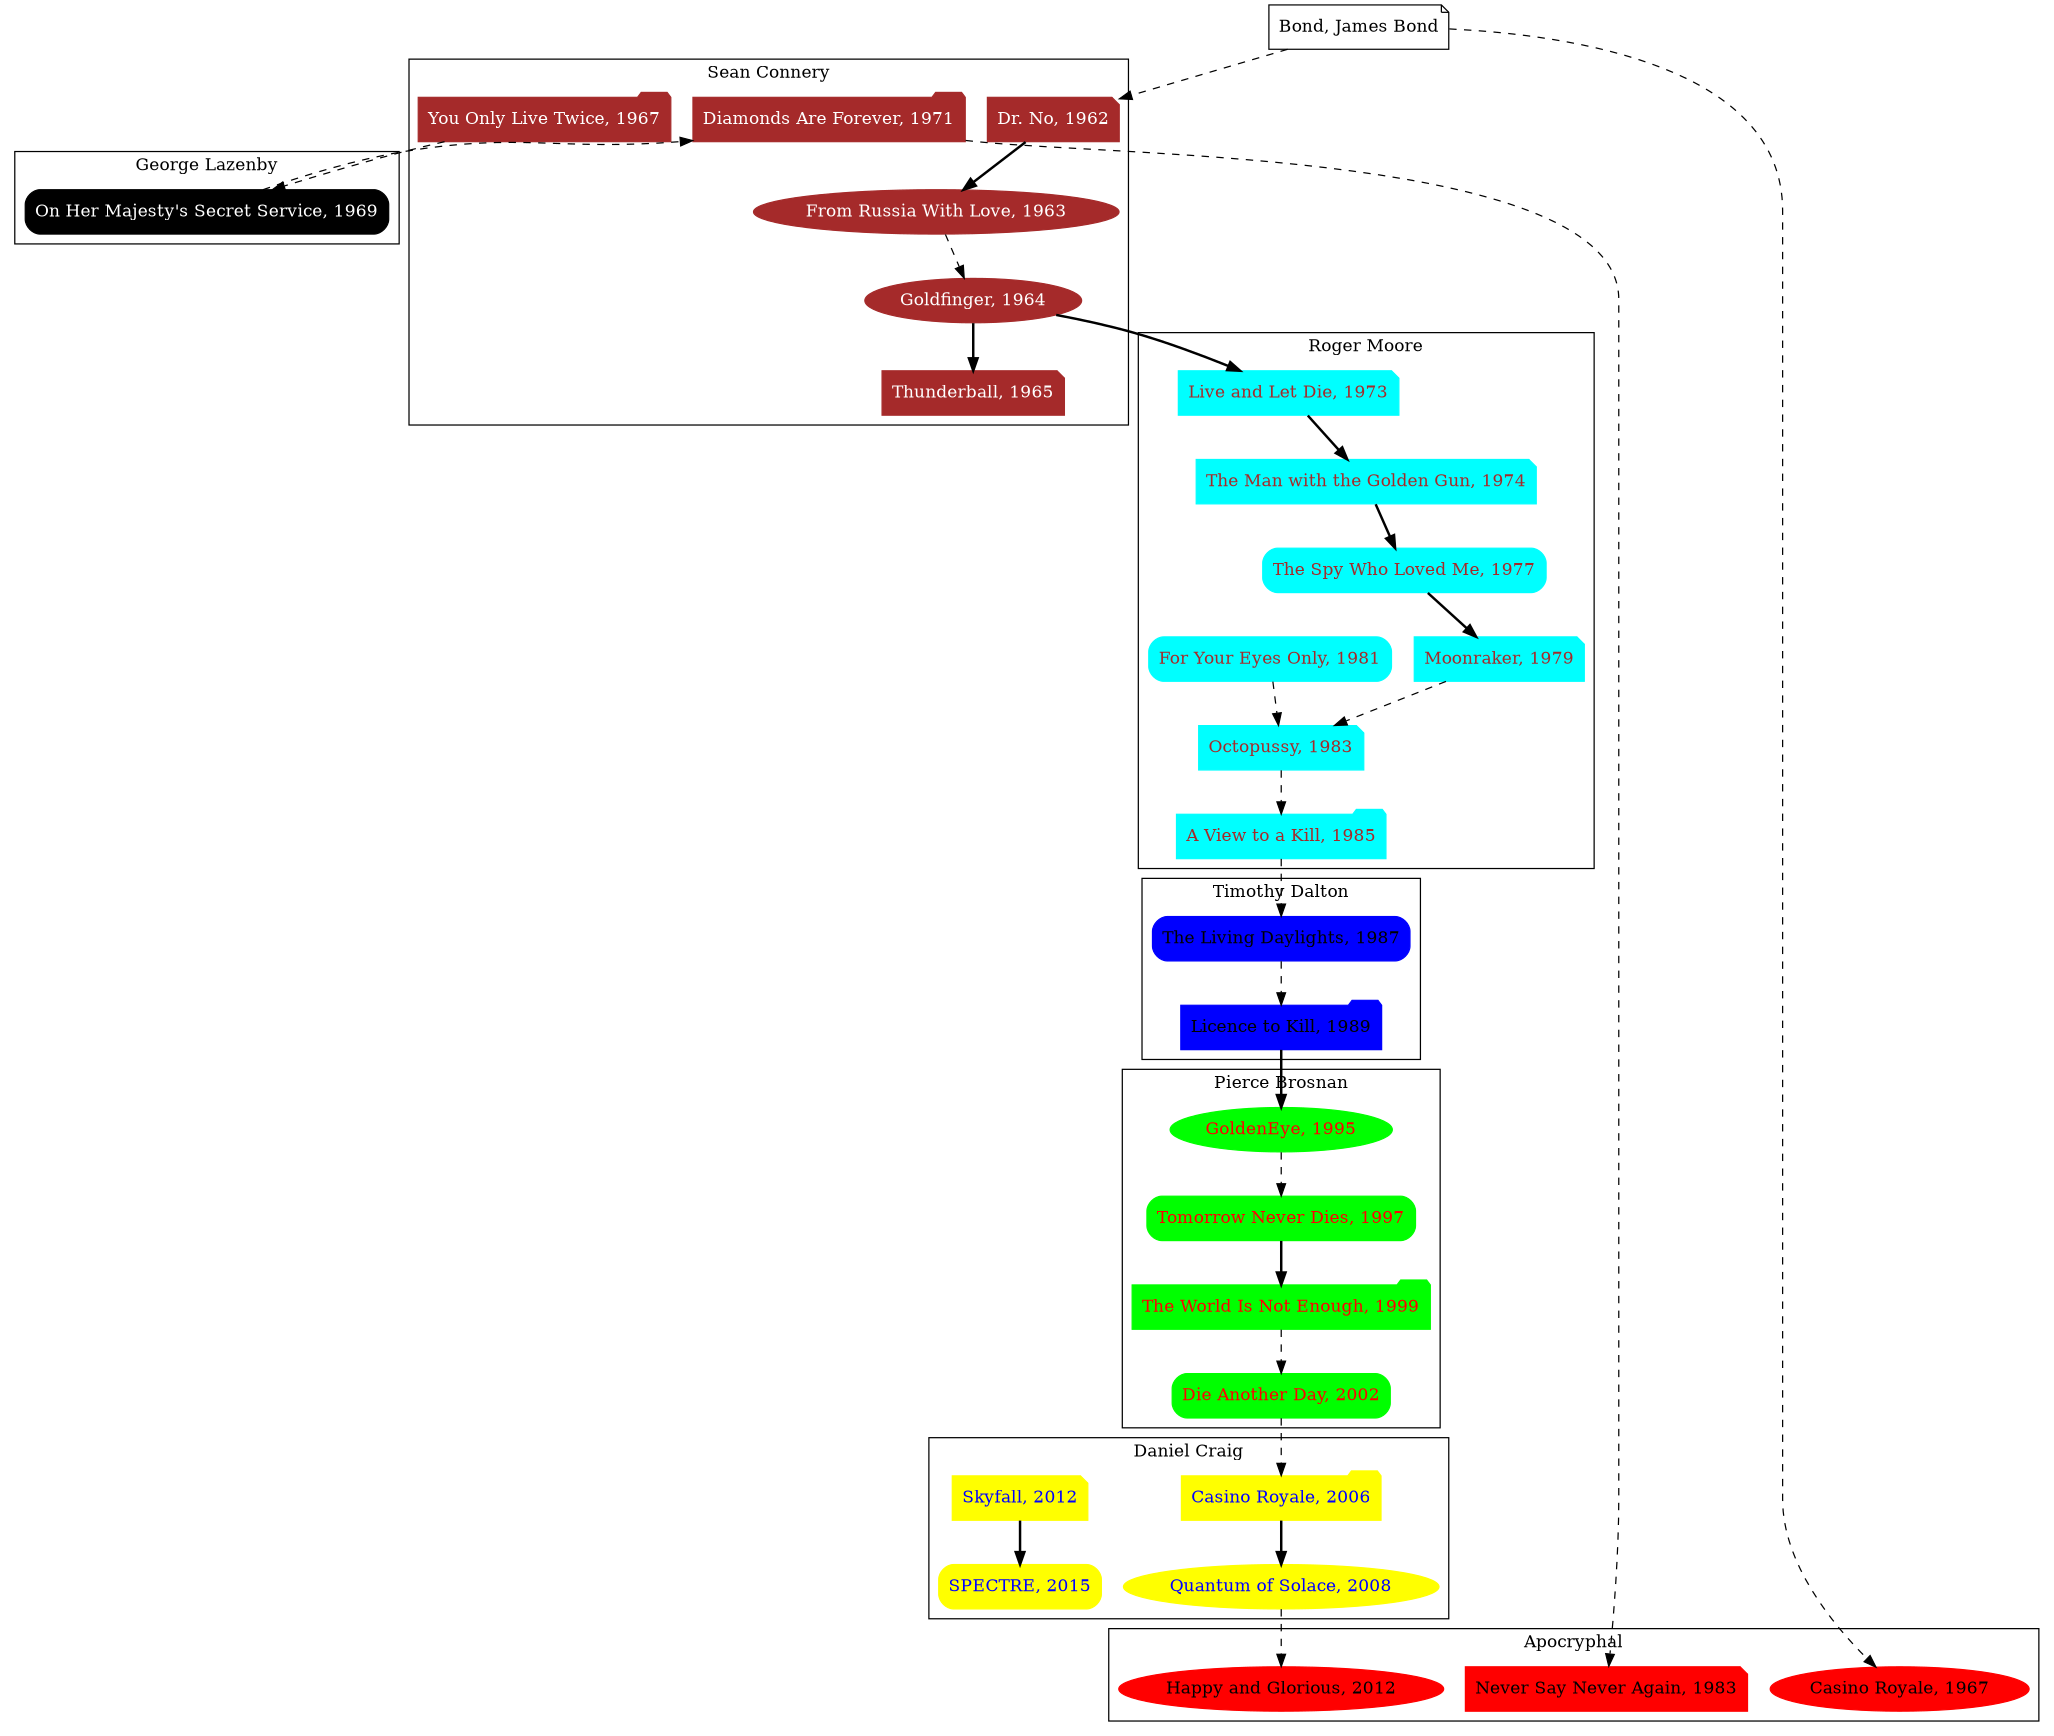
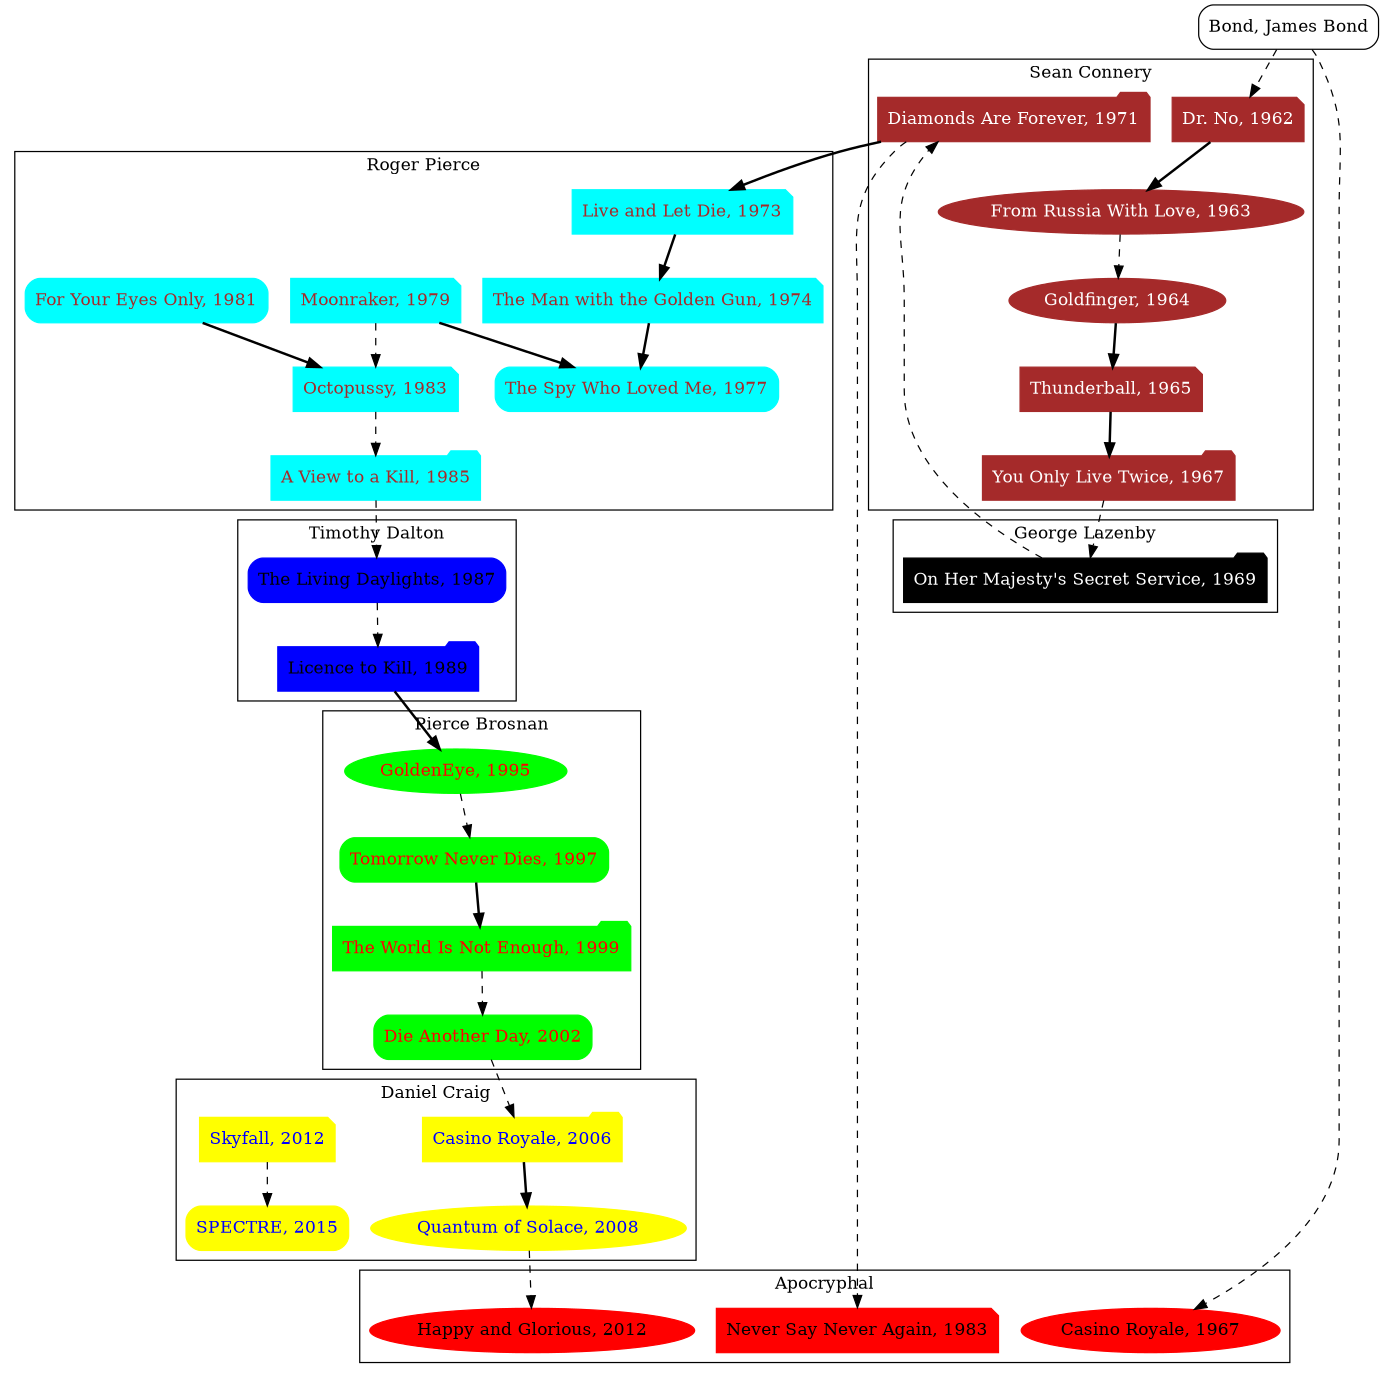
node "Bond, James Bond": shape note -> box
node "On Her Majesty's Secret Service, 1969": shape box -> folder
edge "Goldfinger, 1964" -> "Live and Let Die, 1973": now "Diamonds Are Forever, 1971" -> "Live and Let Die, 1973"
cluster "Roger Moore": label "Roger Moore" -> "Roger Pierce"
edge "Thunderball, 1965" -> "You Only Live Twice, 1967": added
edge "The Spy Who Loved Me, 1977" -> "Moonraker, 1979": reversed
edge "For Your Eyes Only, 1981" -> "Octopussy, 1983": style dashed -> bold
edge "Skyfall, 2012" -> "SPECTRE, 2015": style bold -> dashed
